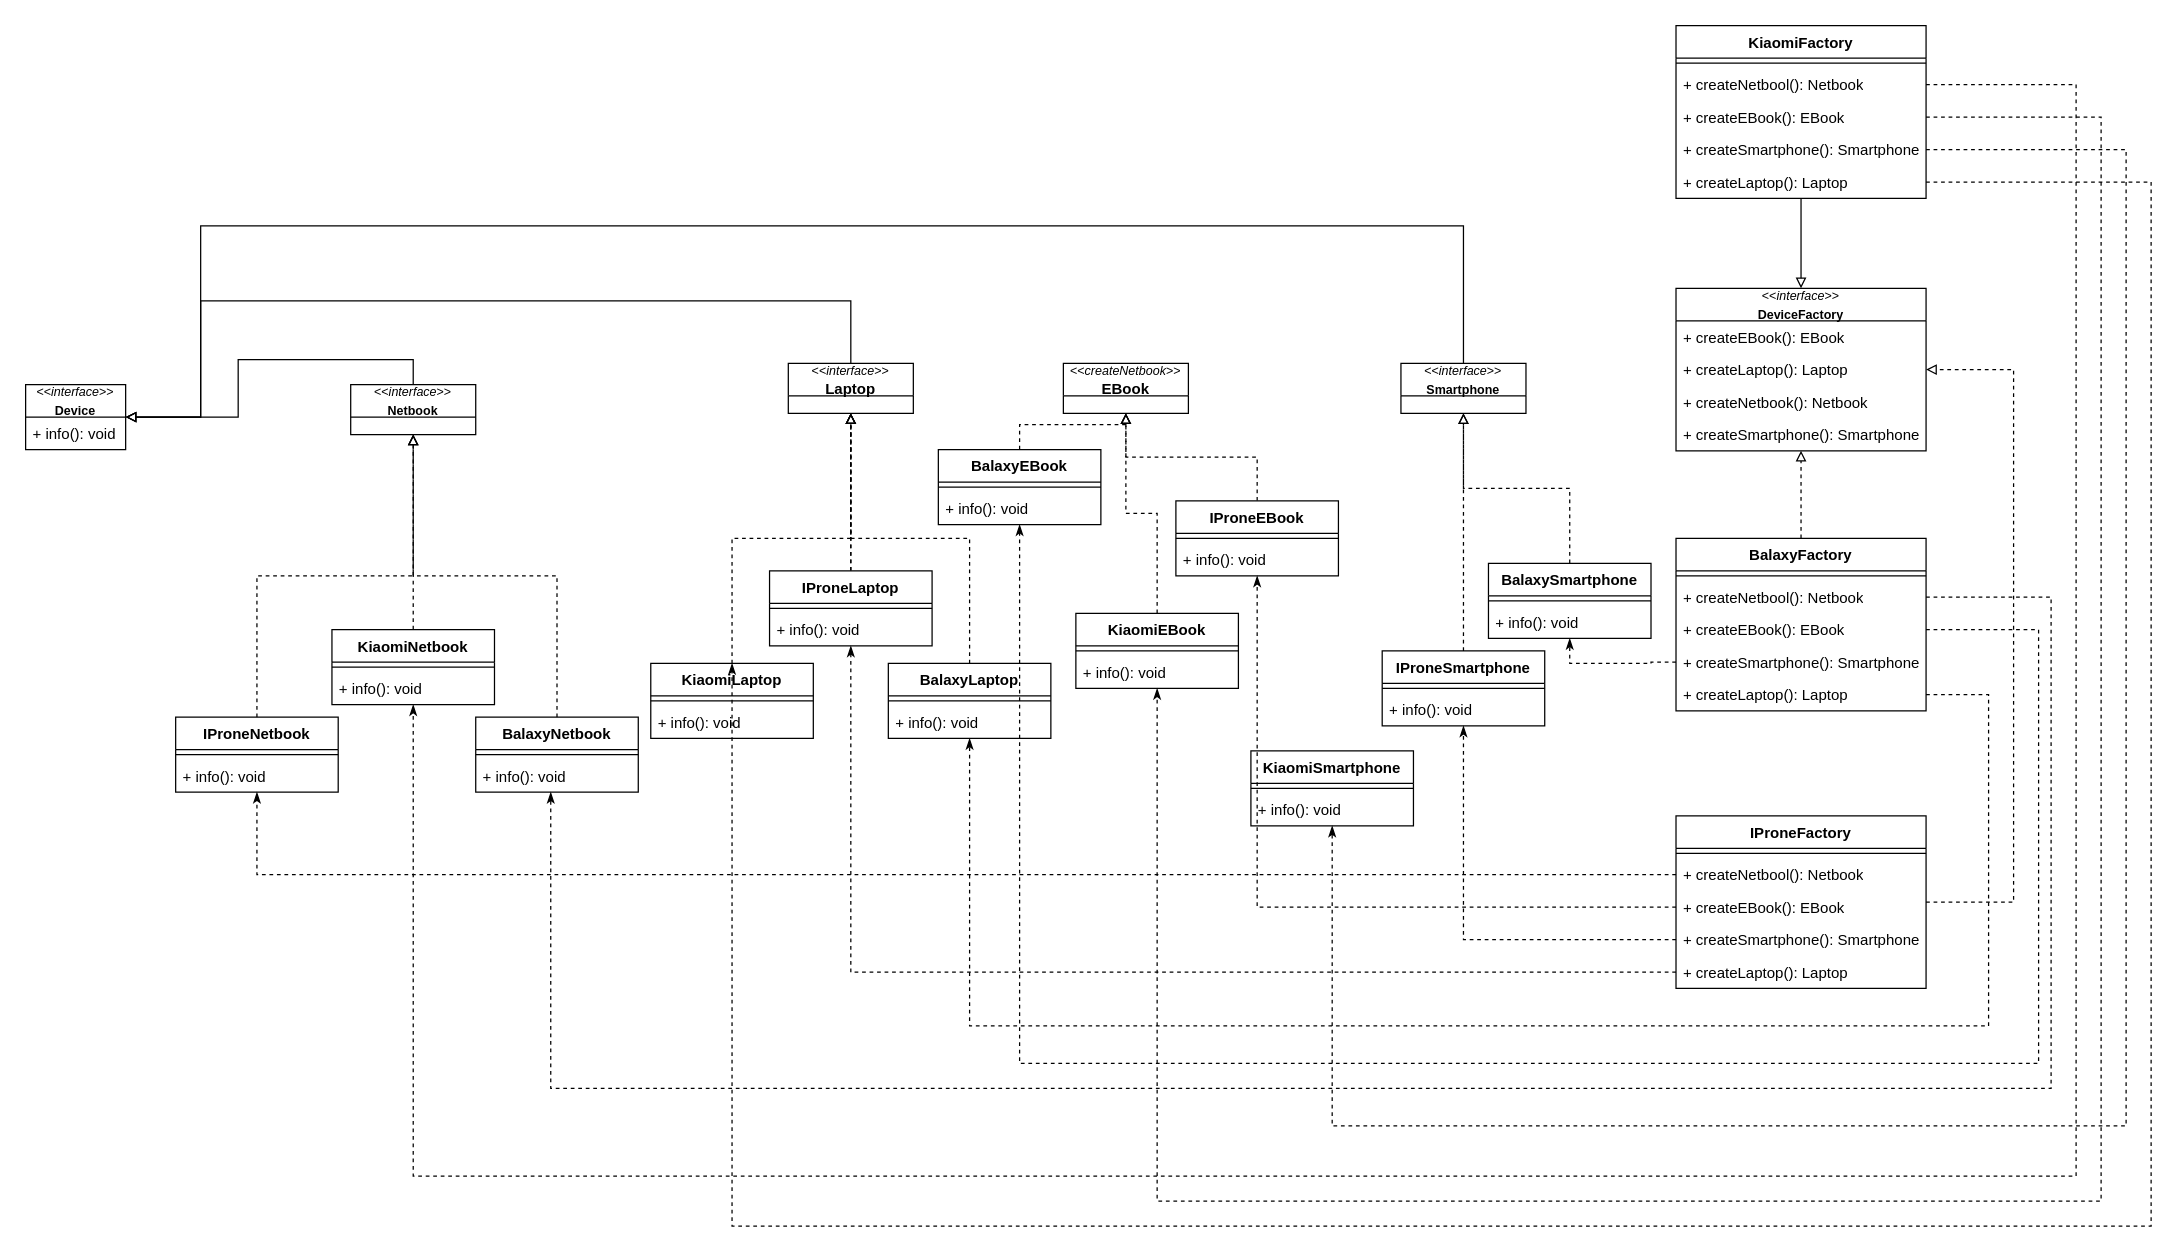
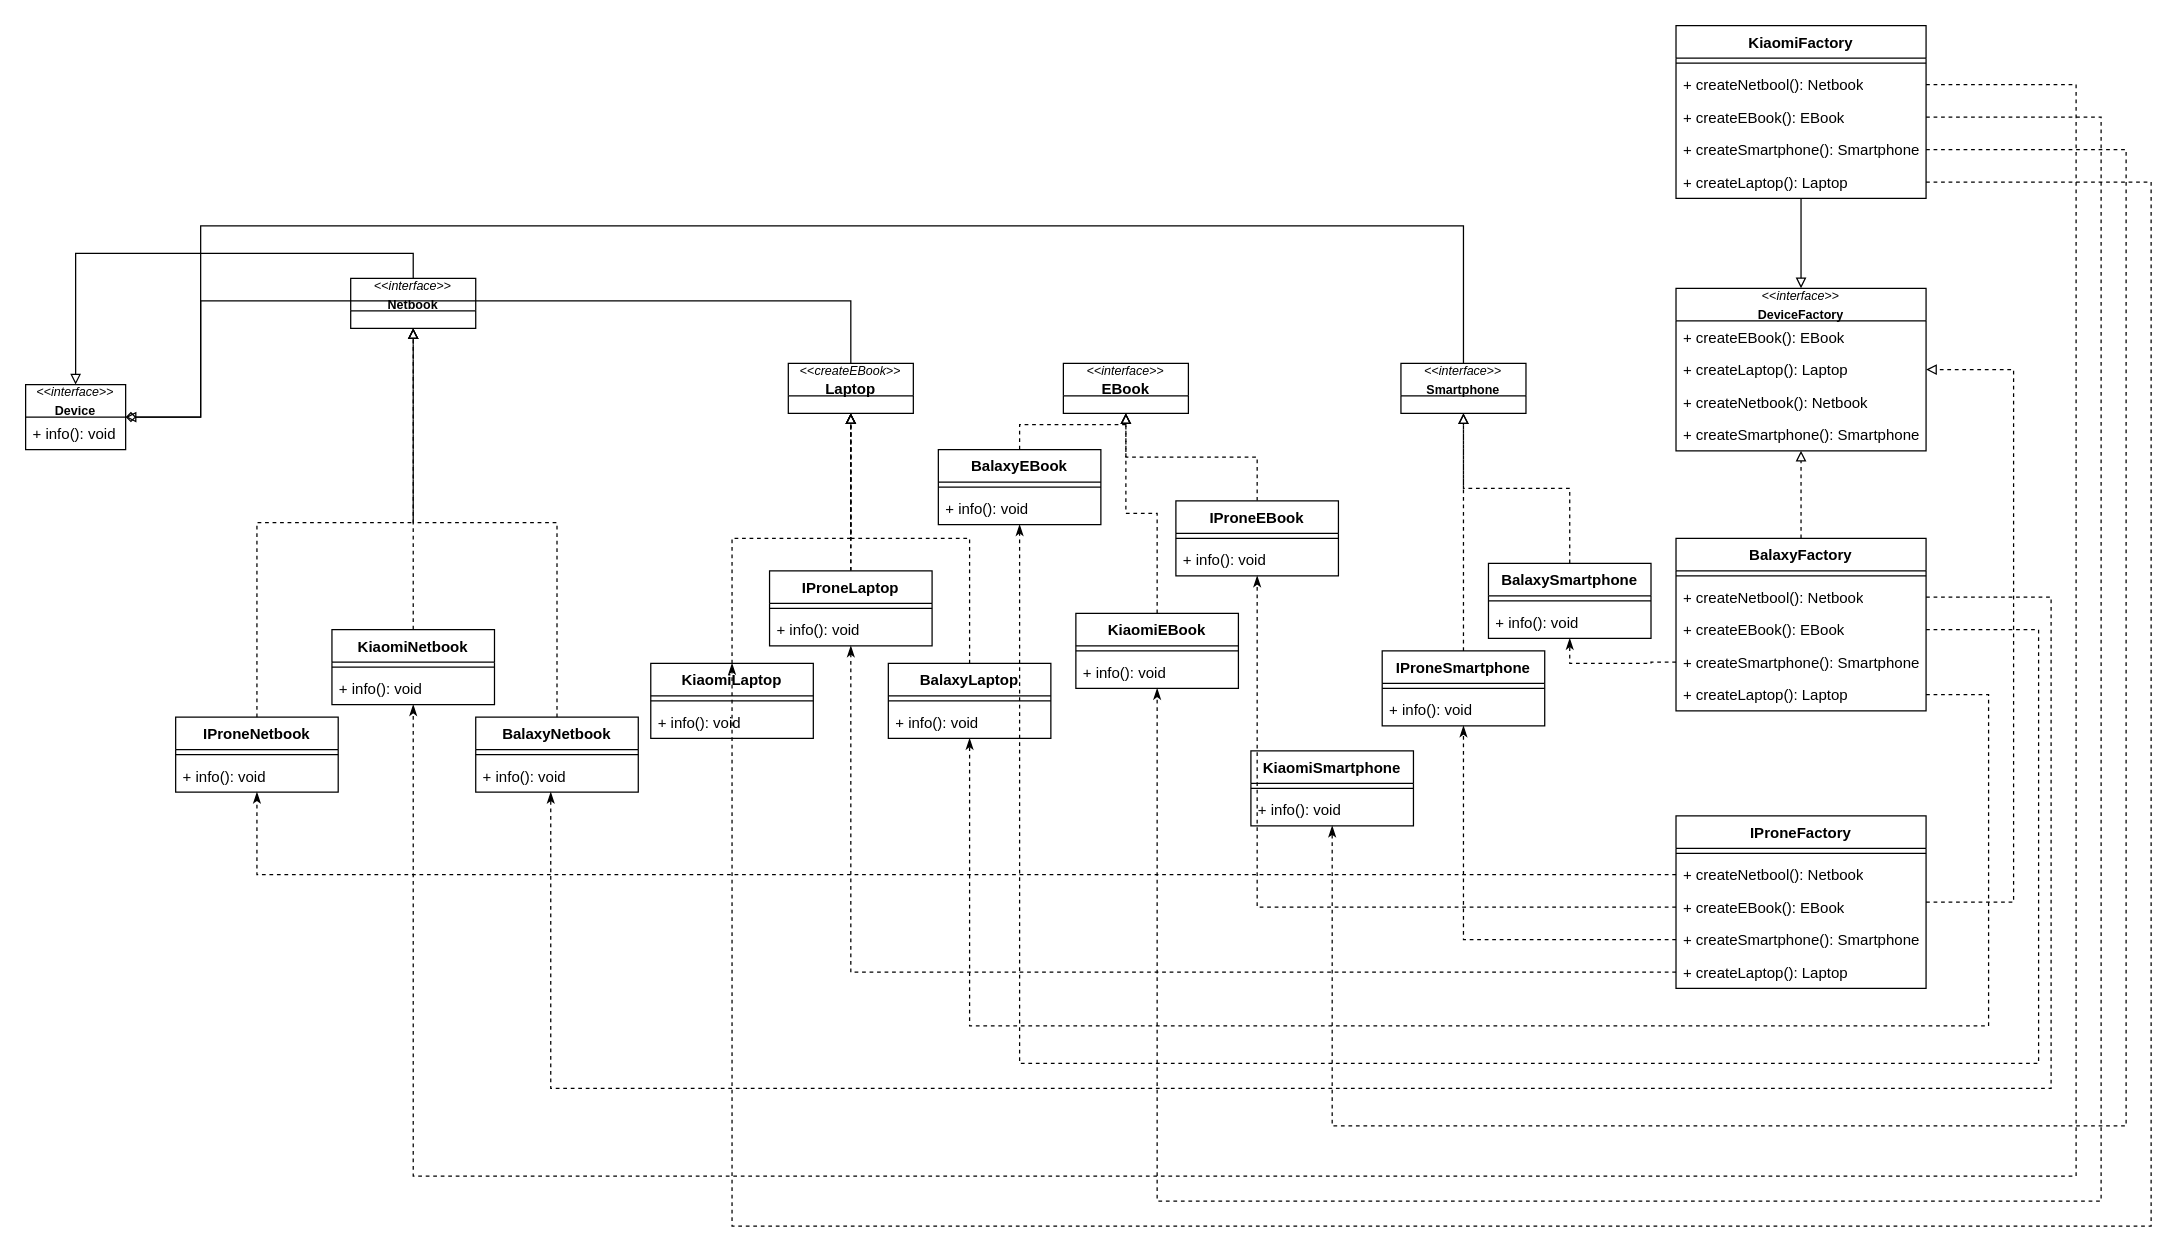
edge "<<interface>> Smartphone" -> "<<interface>> Device": arrowhead block -> diamond
node "<<interface>> Laptop": label "<<interface>> Laptop" -> "<<createEBook>> Laptop"
node "<<createNetbook>> EBook": label "<<createNetbook>> EBook" -> "<<interface>> EBook"
node "<<interface>> Netbook": moved (413, 409) -> (413, 303)
